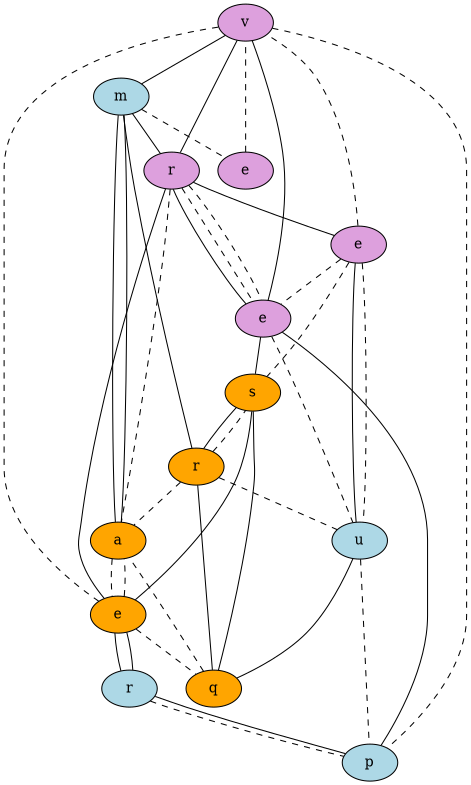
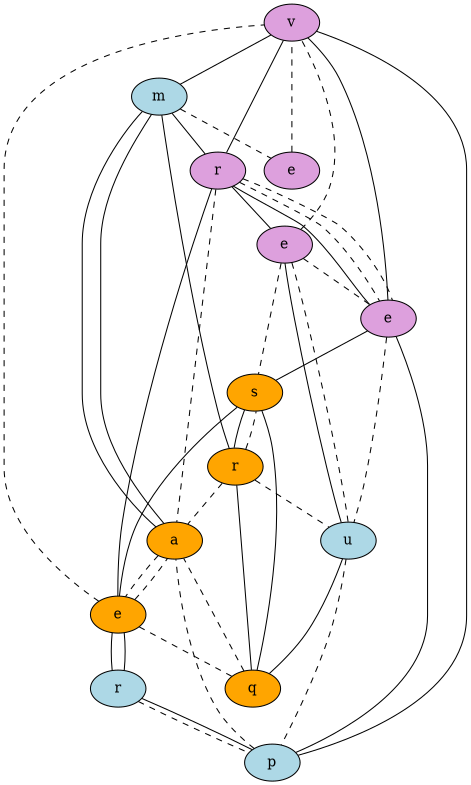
edge "v" -- "p": style dashed -> solid
edge "a" -- "p": added
